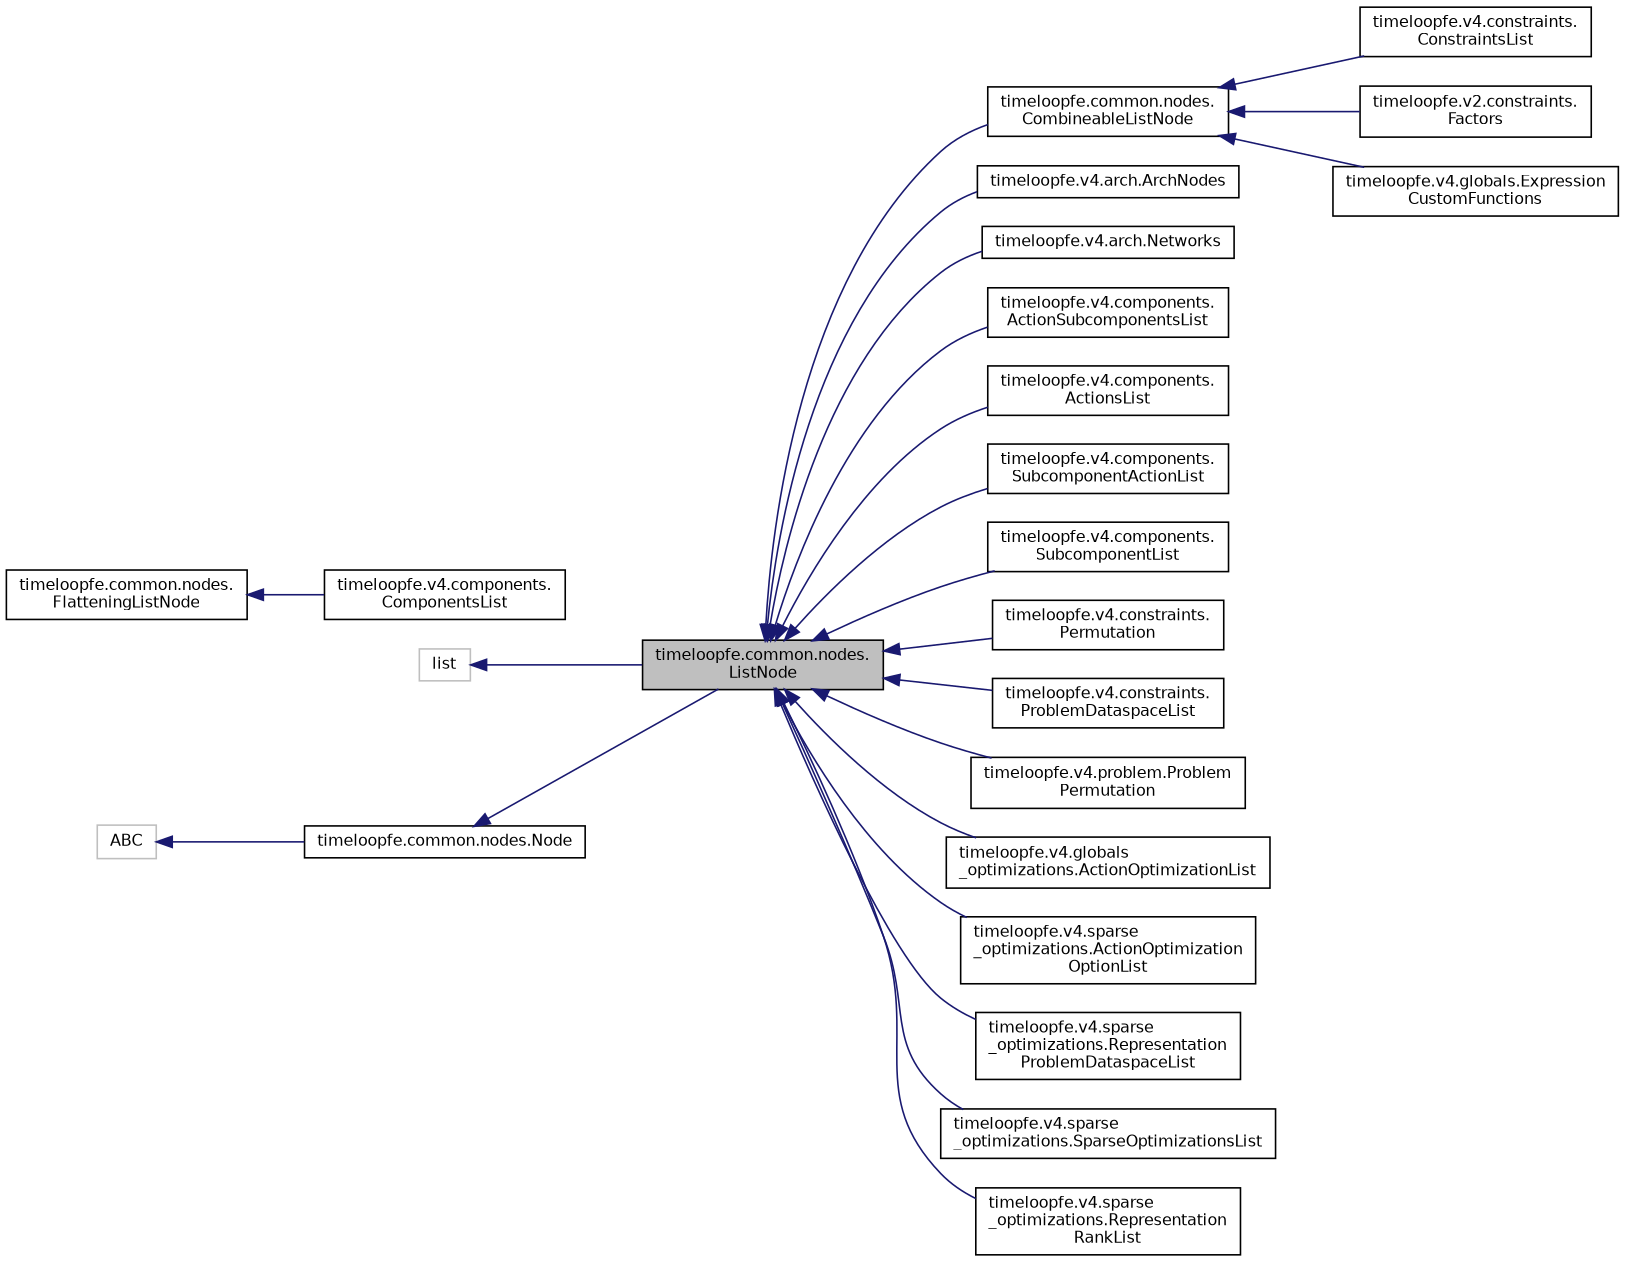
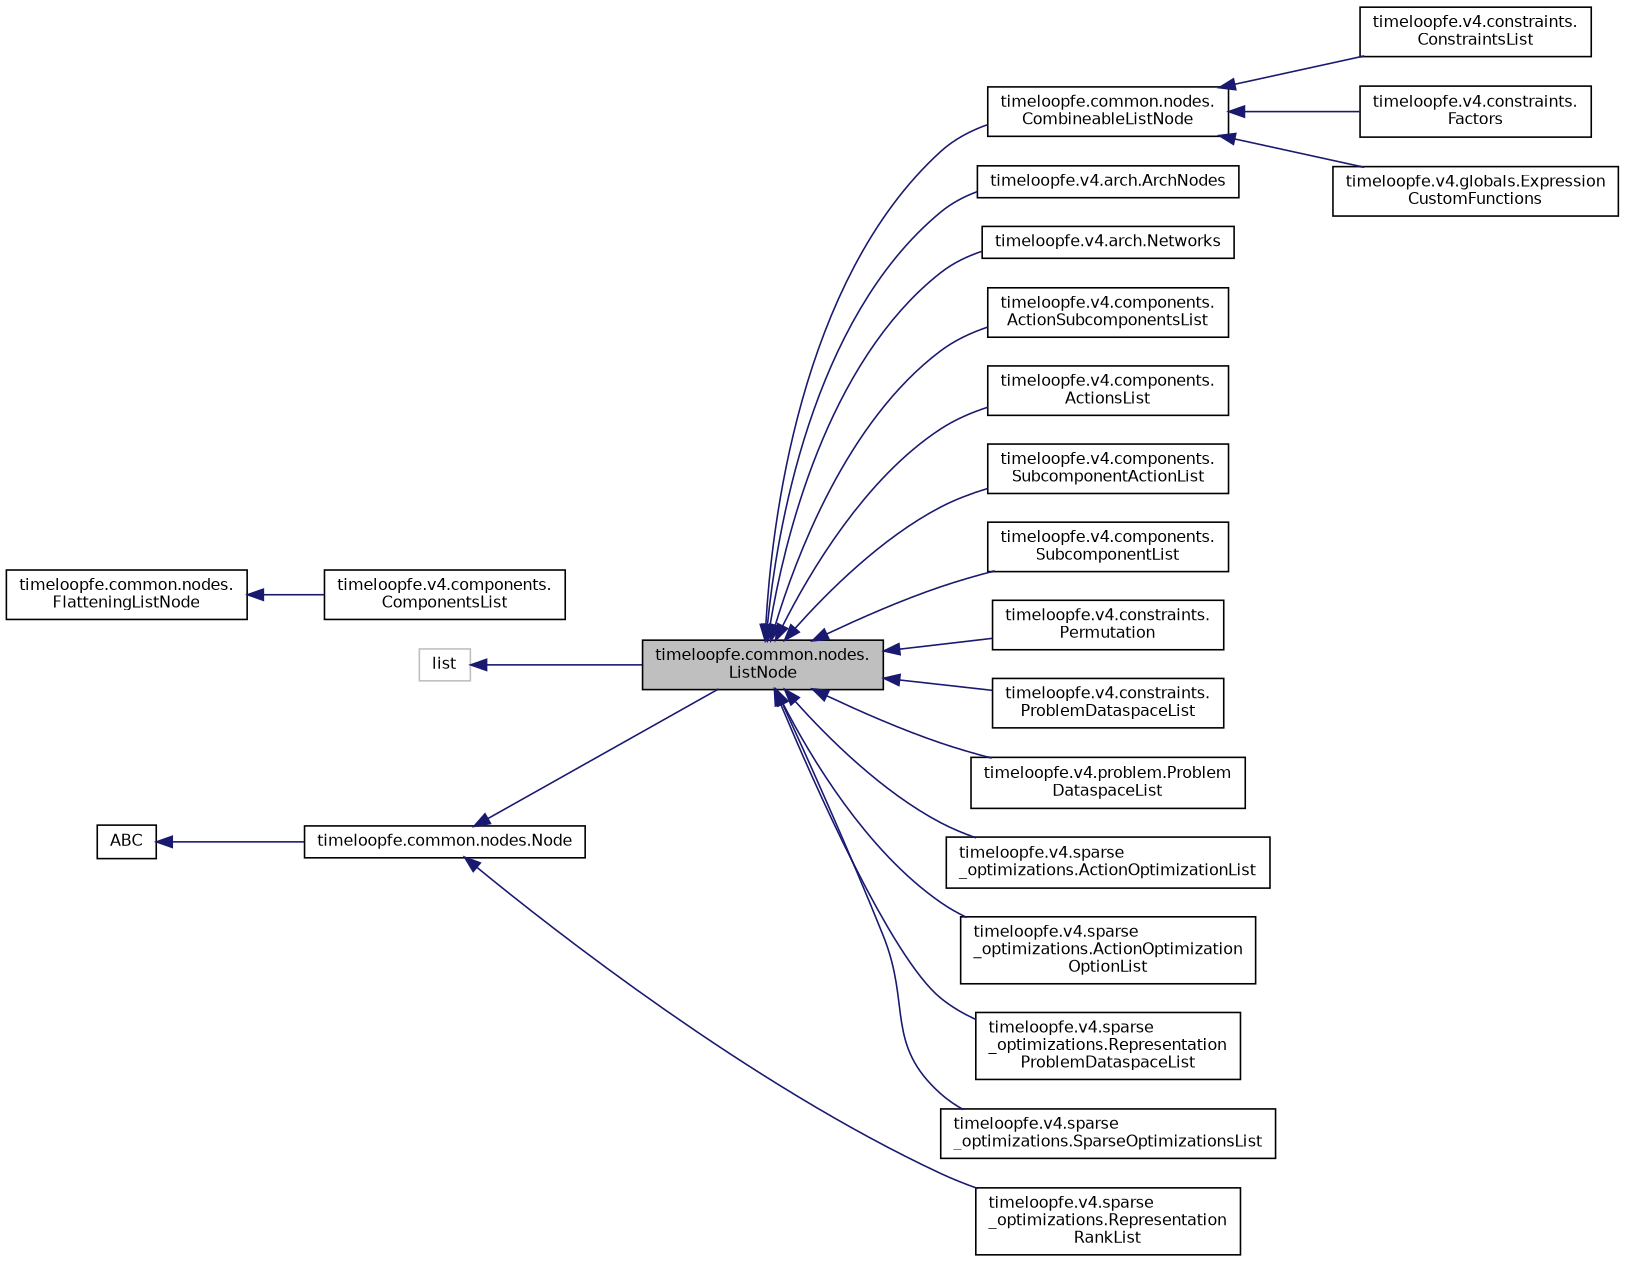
node "timeloopfe.v2.constraints. Factors": label "timeloopfe.v2.constraints. Factors" -> "timeloopfe.v4.constraints. Factors"
node "timeloopfe.v4.problem.Problem Permutation": label "timeloopfe.v4.problem.Problem Permutation" -> "timeloopfe.v4.problem.Problem DataspaceList"
node "ABC": color grey75 -> black
node "timeloopfe.v4.globals _optimizations.ActionOptimizationList": label "timeloopfe.v4.globals _optimizations.ActionOptimizationList" -> "timeloopfe.v4.sparse _optimizations.ActionOptimizationList"
edge "timeloopfe.v4.sparse _optimizations.Representation RankList" -> "timeloopfe.common.nodes. ListNode": now "timeloopfe.v4.sparse _optimizations.Representation RankList" -> "timeloopfe.common.nodes.Node"
